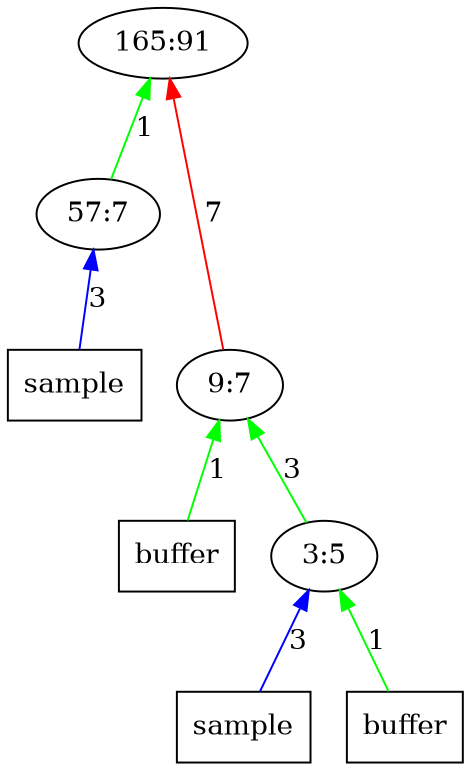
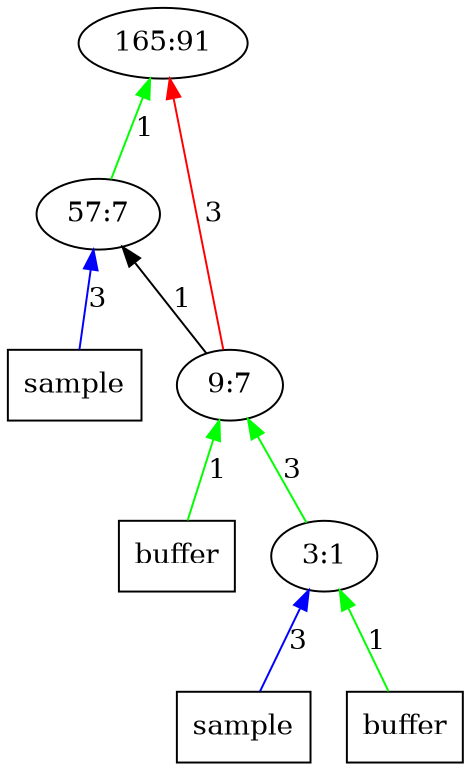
edge "9:7" -> "165:91": label "7" -> "3"
edge "9:7" -> "57:7": added, label "1"
node "3:5": label "3:5" -> "3:1"
